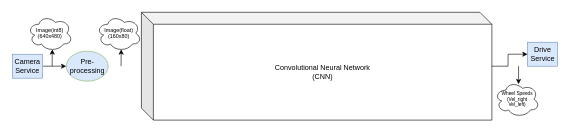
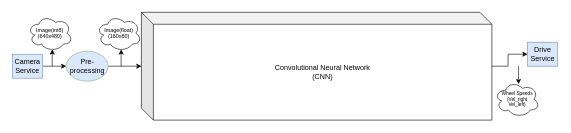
edge "Pre- processing" -> "Convolutional Neural Network (CNN)": added
